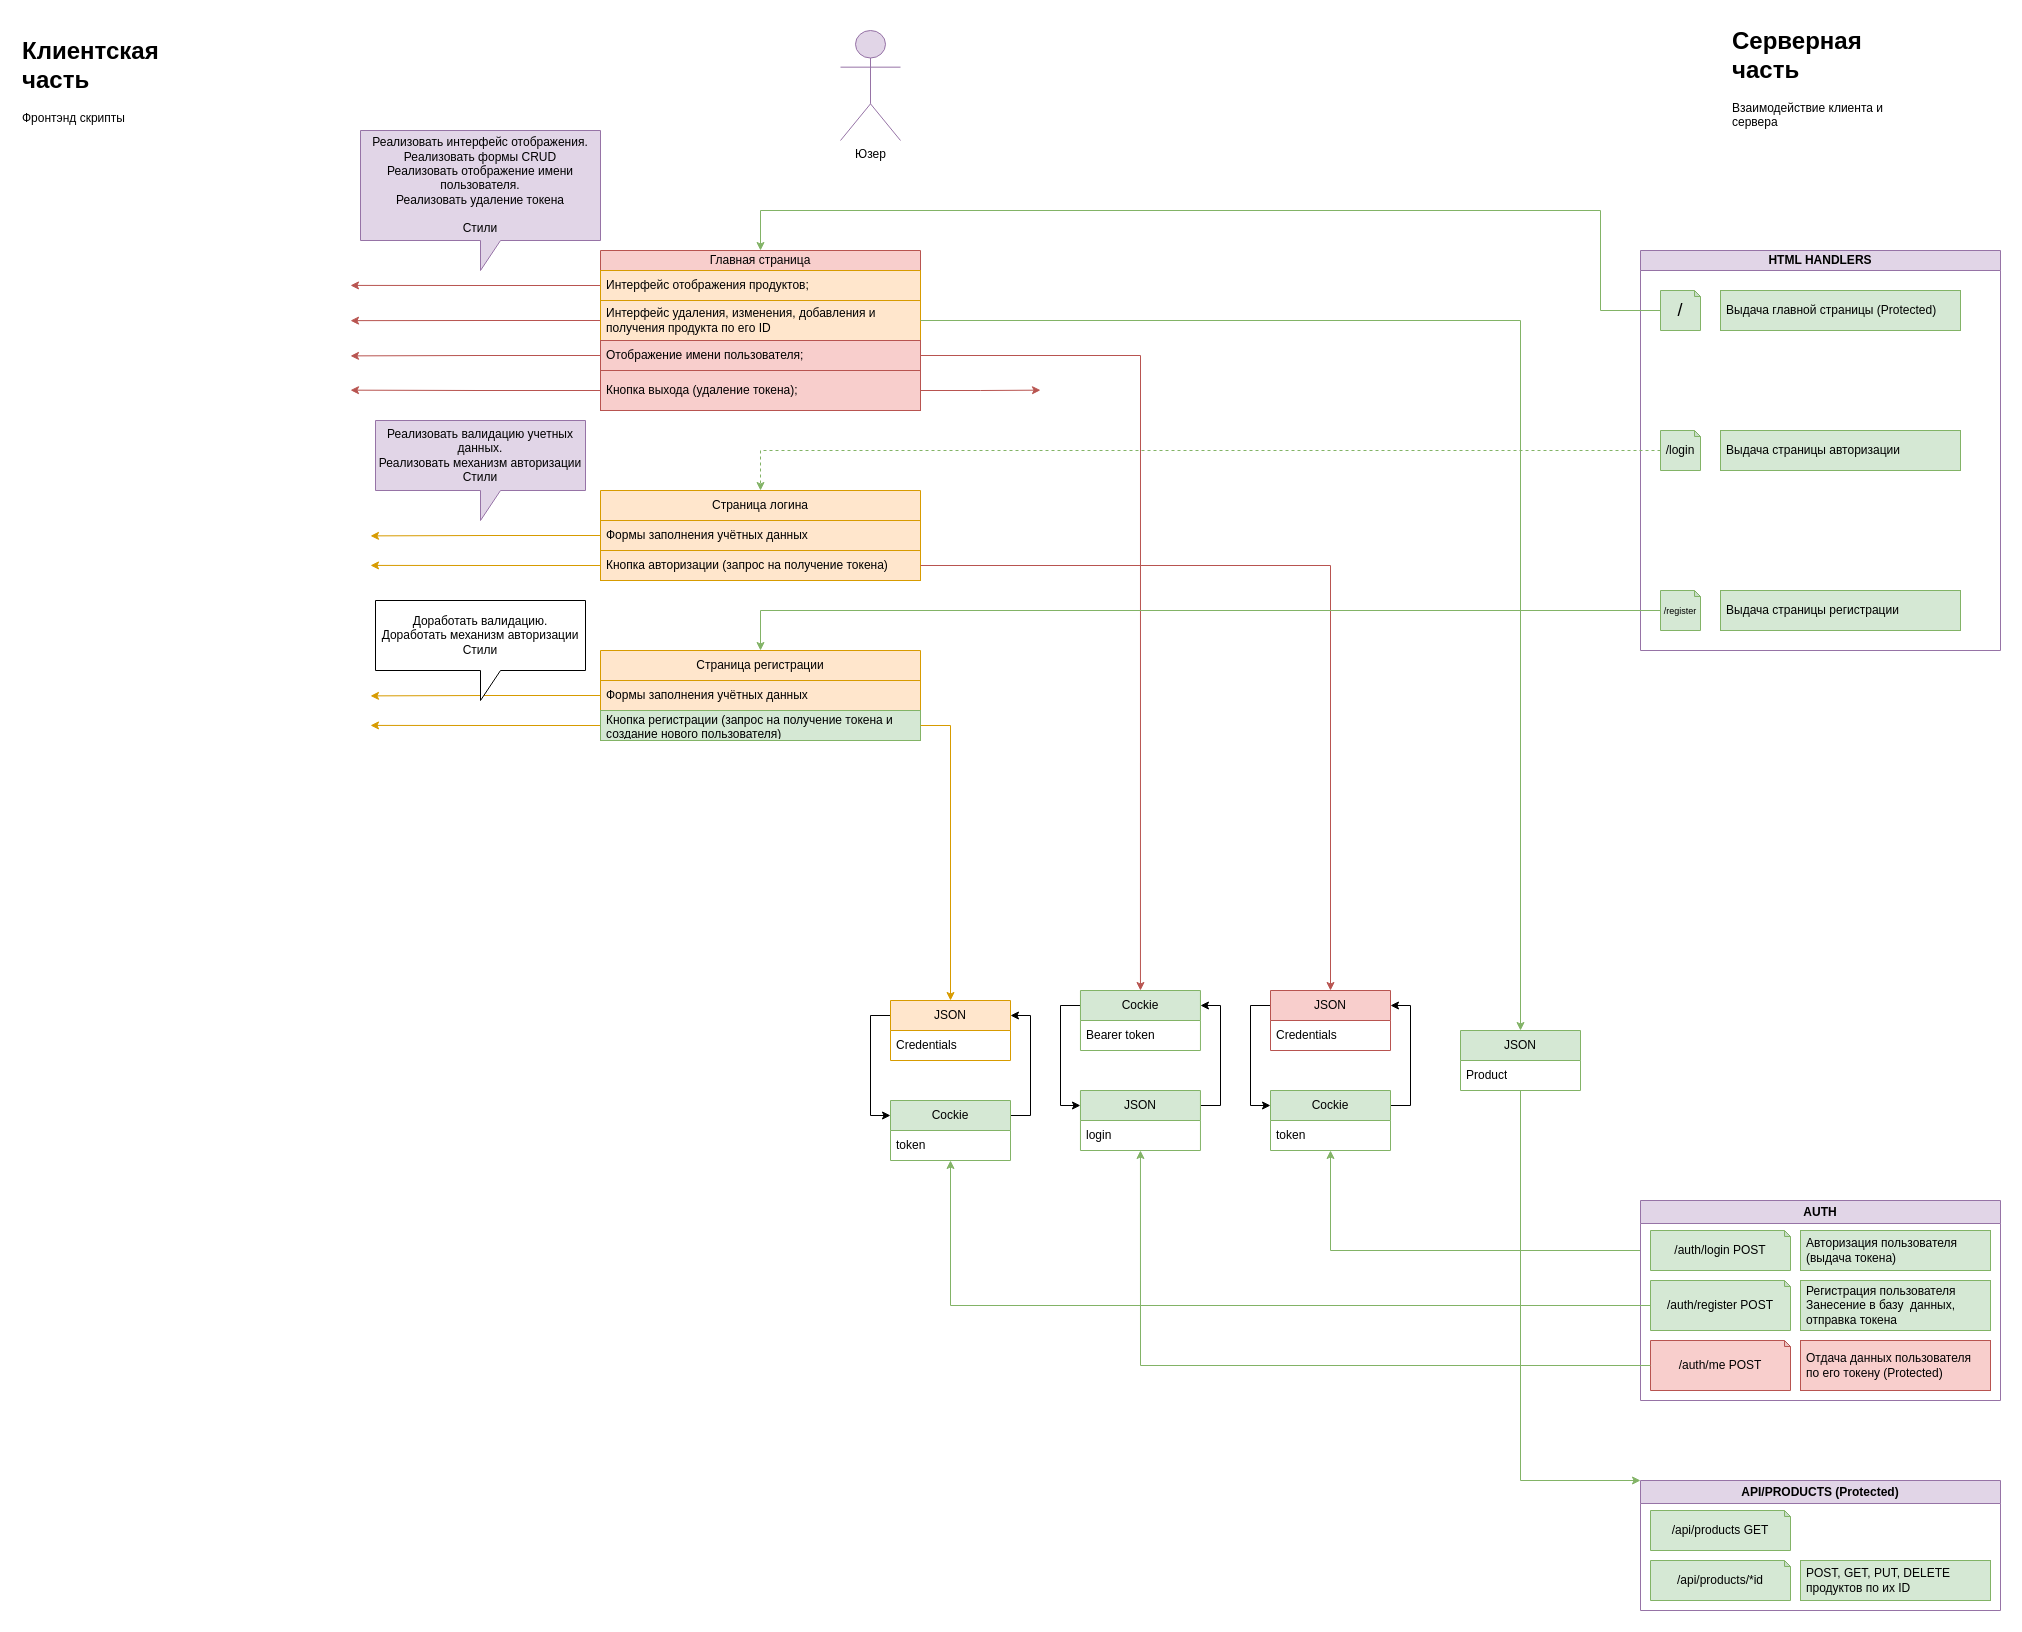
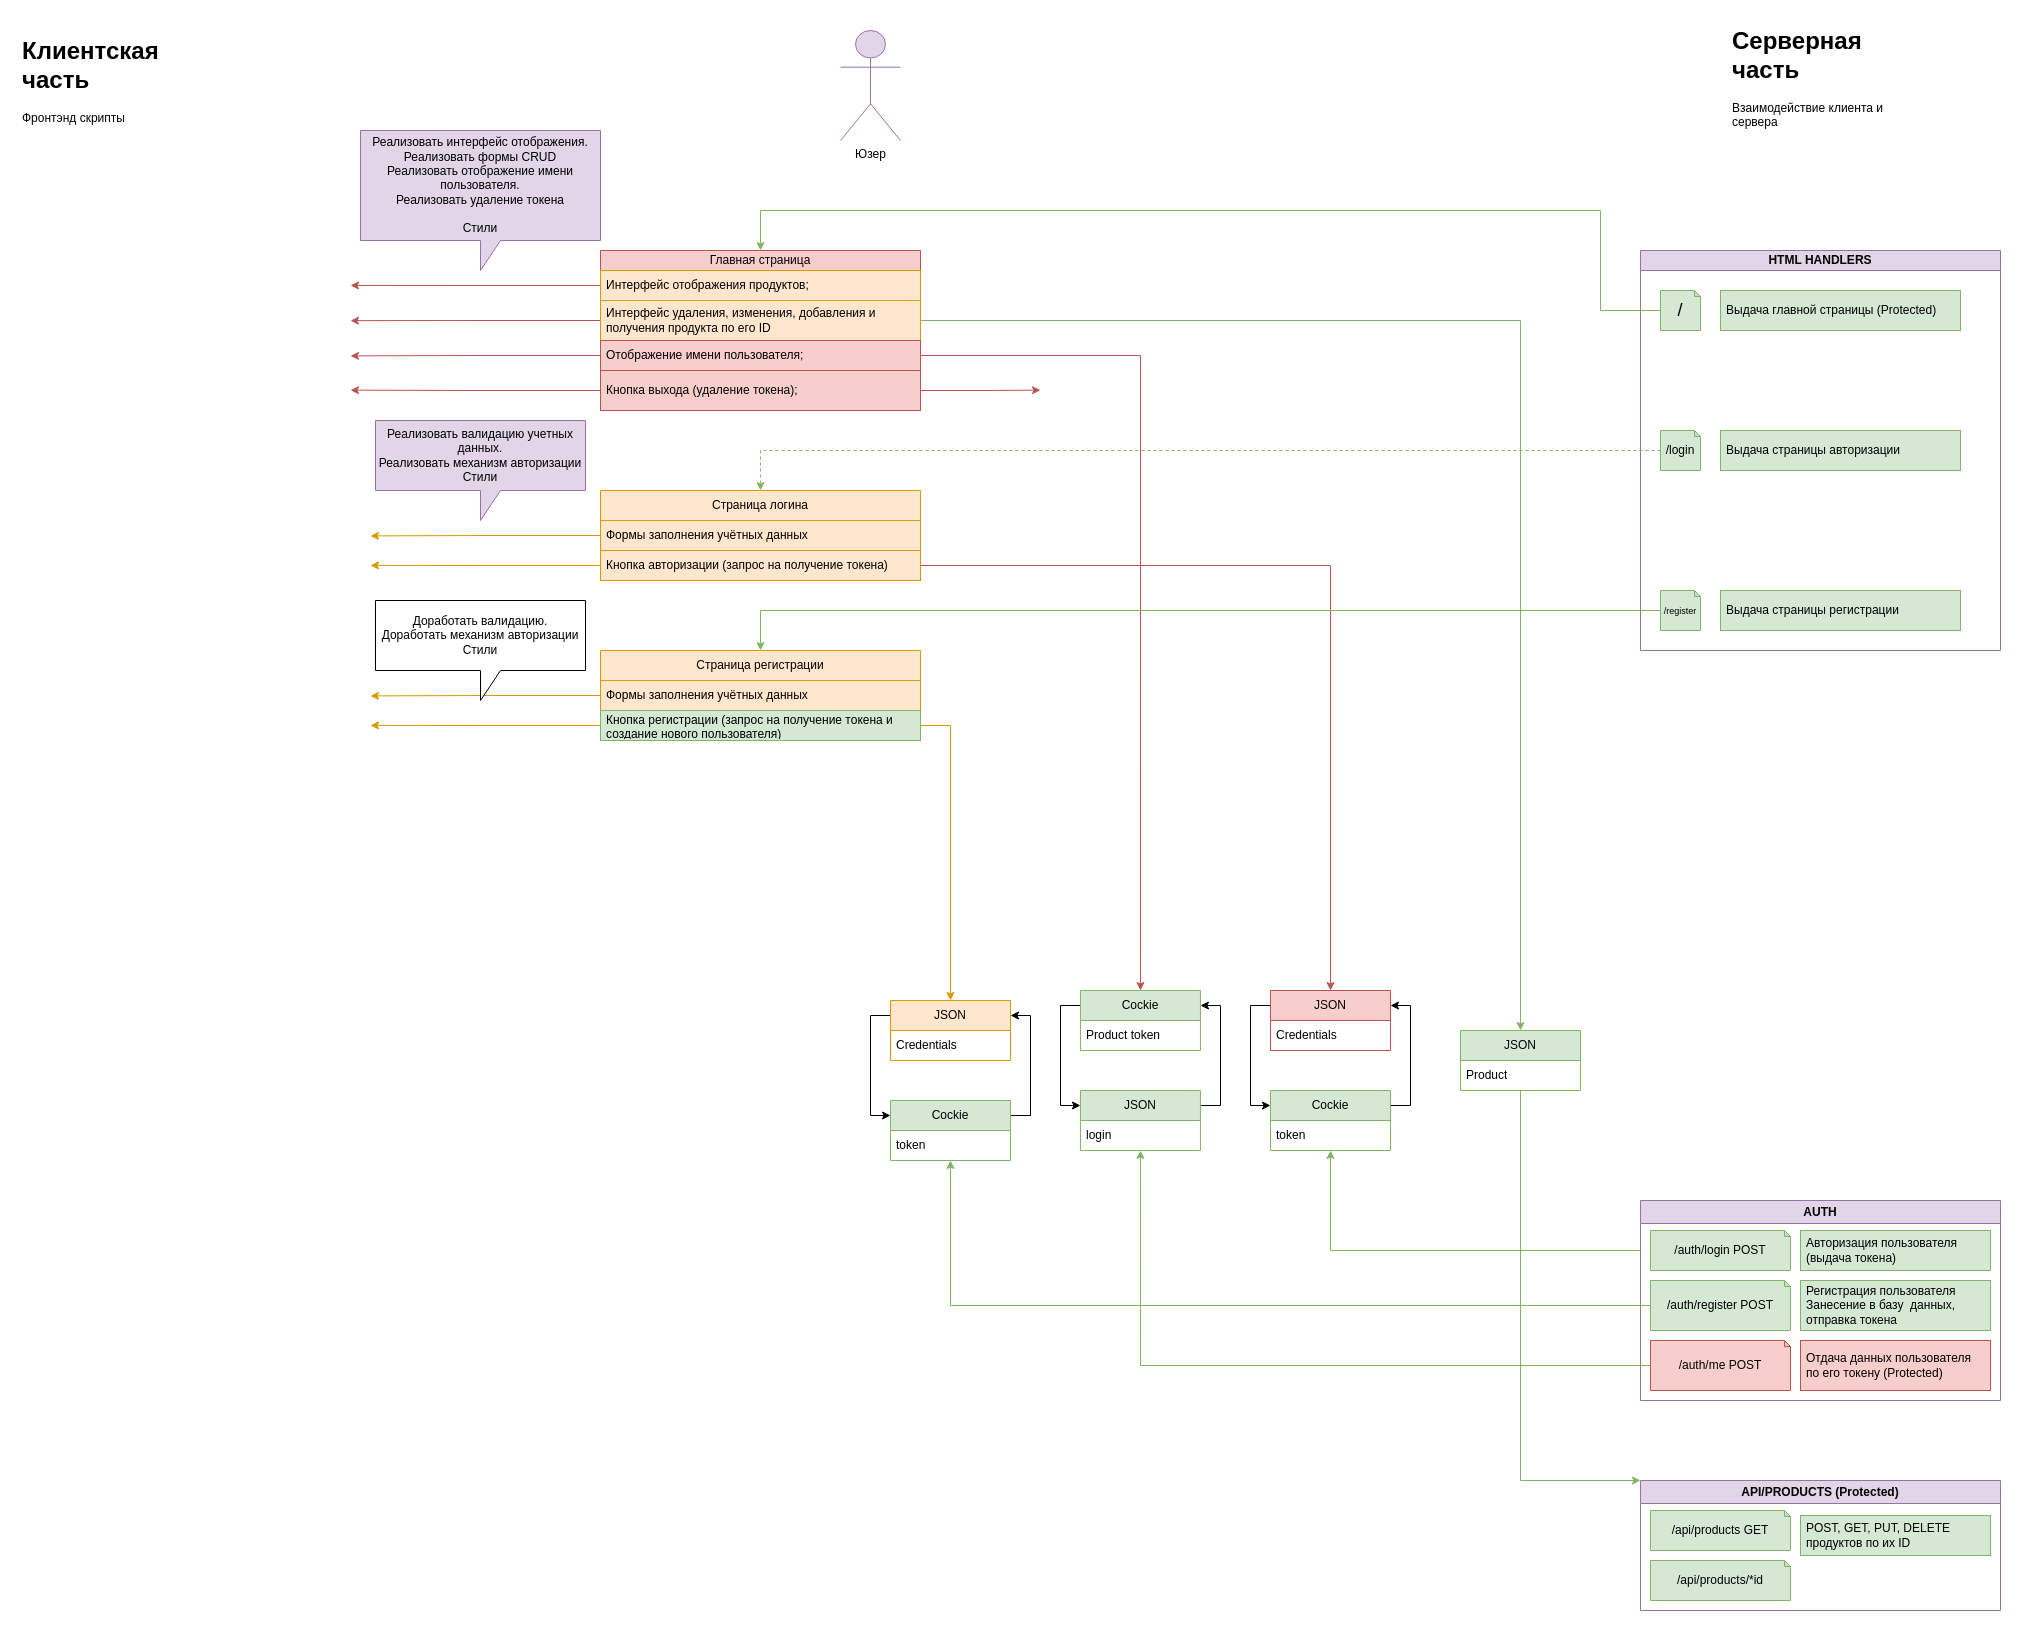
node "Bearer token": label "Bearer token" -> "Product token"
node "POST, GET, PUT, DELETE продуктов по их ID": moved (1896, 1581) -> (1896, 1536)
